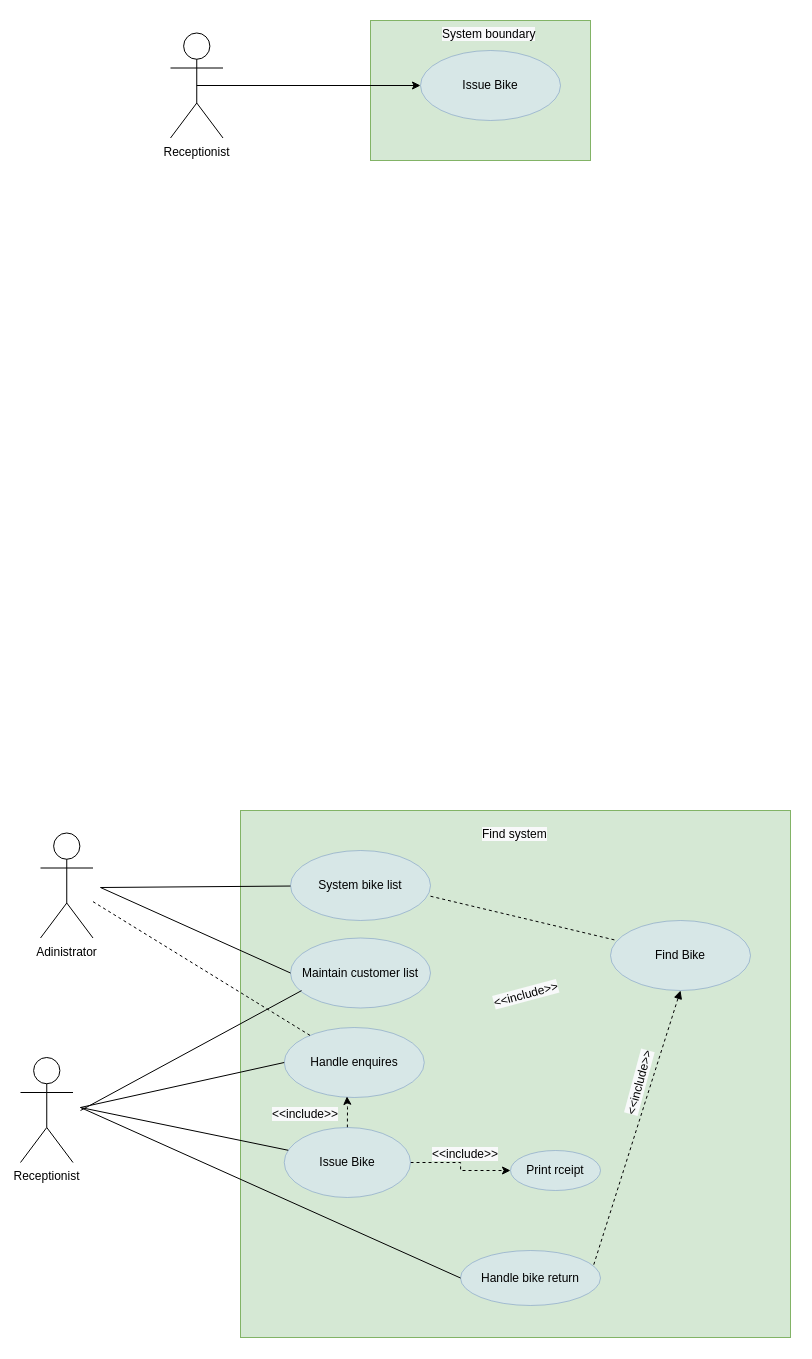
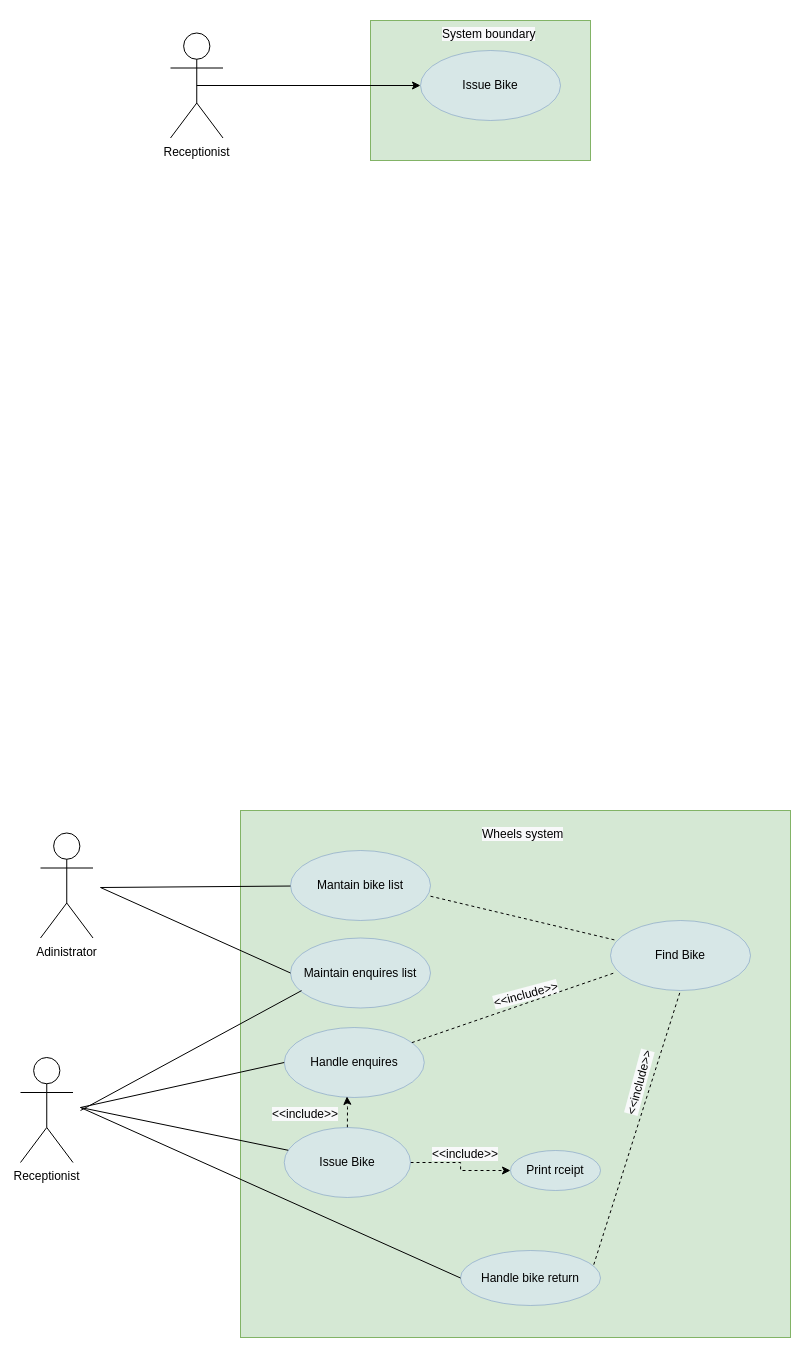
node "Find system": label "Find system" -> "Wheels system"
node "System bike list": label "System bike list" -> "Mantain bike list"
edge "Adinistrator" -- "Handle enquires": now "Find Bike" -- "Handle enquires"
node "Maintain customer list": label "Maintain customer list" -> "Maintain enquires list"
edge "Handle bike return" -> "Find Bike": arrowhead block -> none
